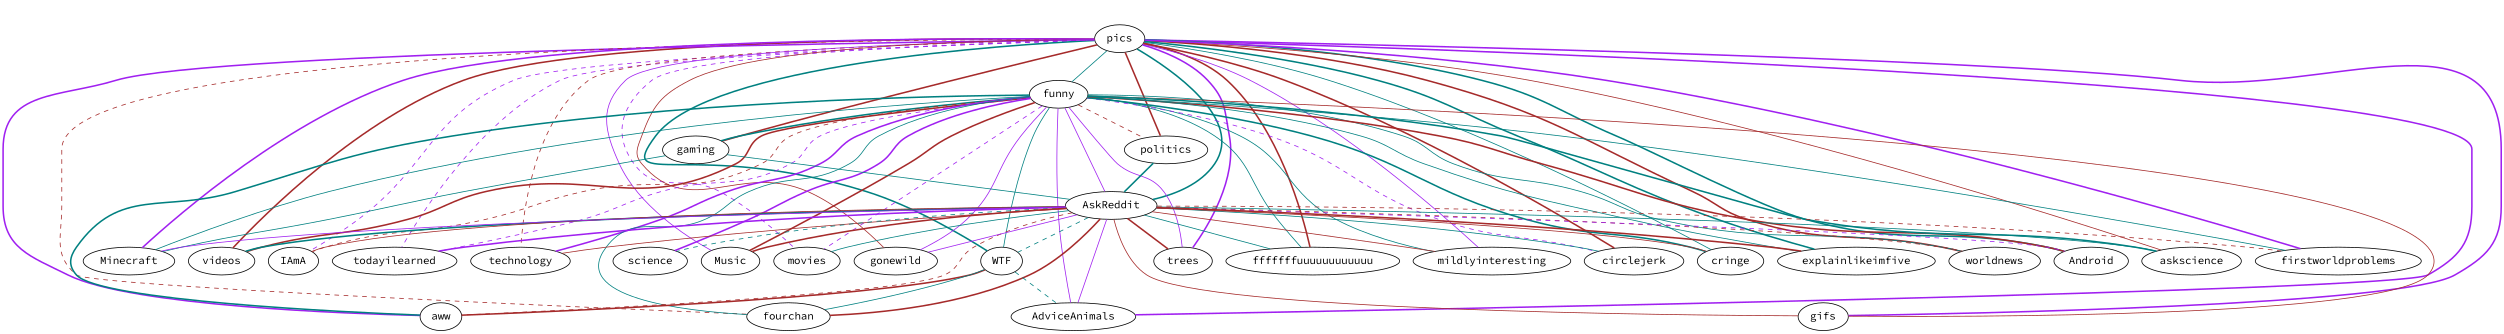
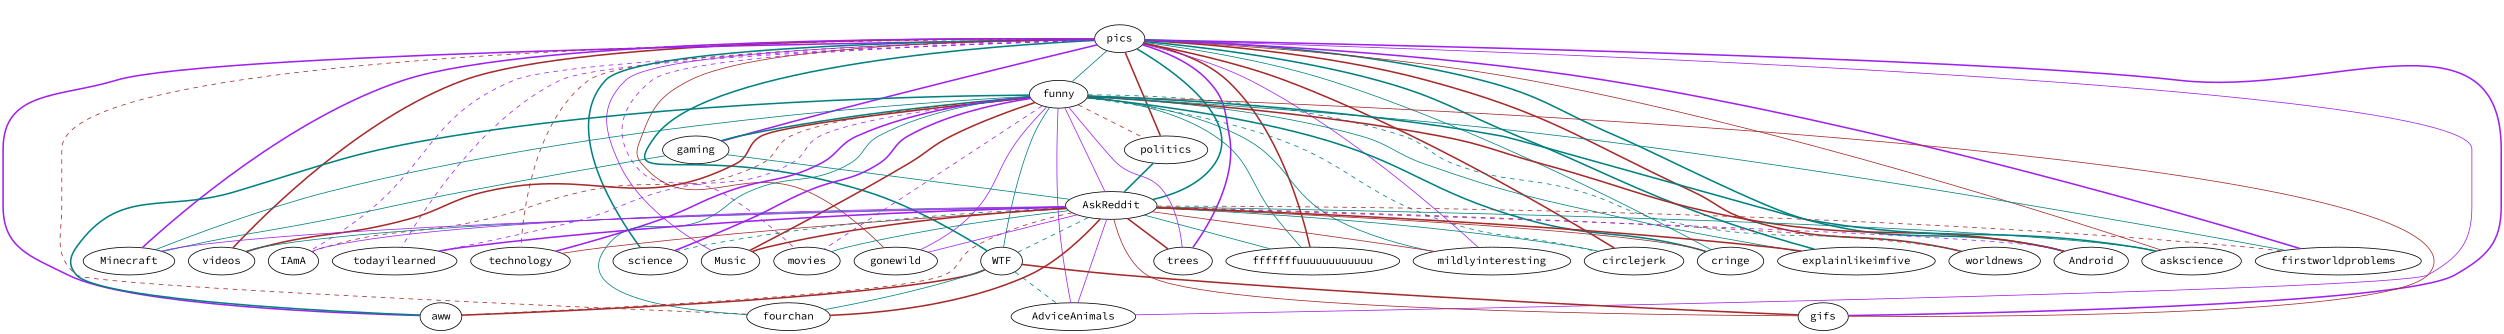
edge "pics" -- "science": added
edge "pics" -- "gaming": color brown -> purple
edge "funny" -- "circlejerk": color purple -> teal
edge "funny" -- "worldnews": style solid -> dashed
edge "pics" -- "AdviceAnimals": style bold -> solid
edge "AskReddit" -- "IAmA": color brown -> purple
edge "AskReddit" -- "videos": style bold -> solid
edge "WTF" -- "gifs": added
